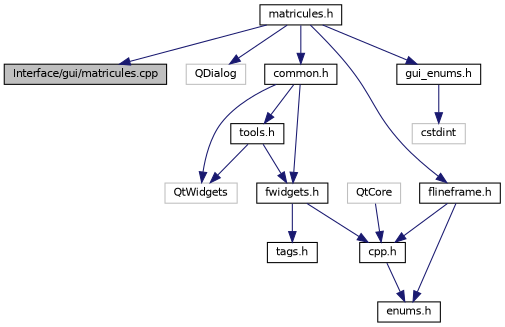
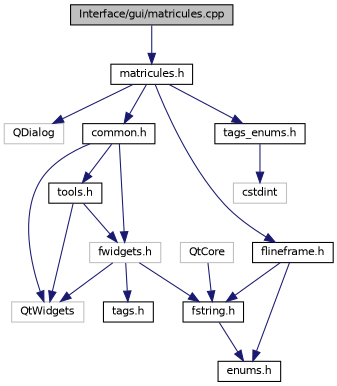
edge "matricules.h" -> "Interface/gui/matricules.cpp": reversed
node "gui_enums.h": label "gui_enums.h" -> "tags_enums.h"
node "fwidgets.h": color black -> grey75
node "cpp.h": label "cpp.h" -> "fstring.h"
edge "fwidgets.h" -> "QtWidgets": added
